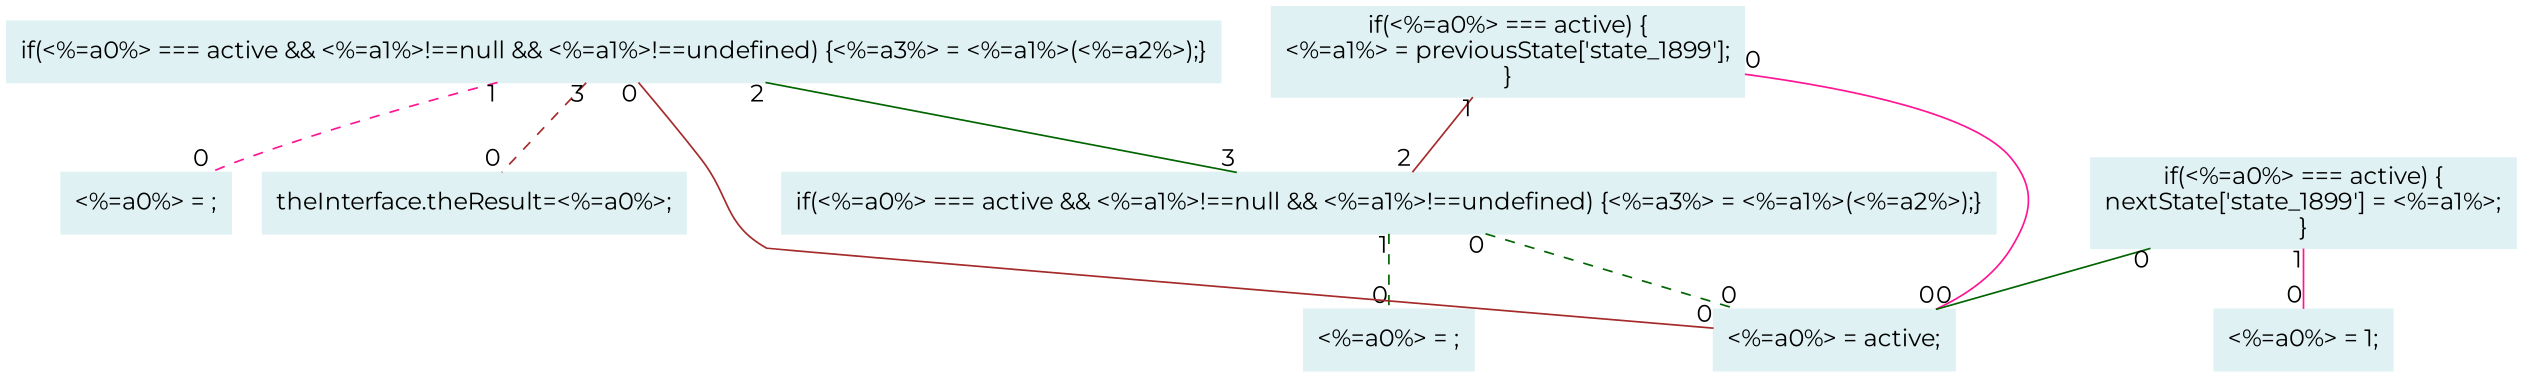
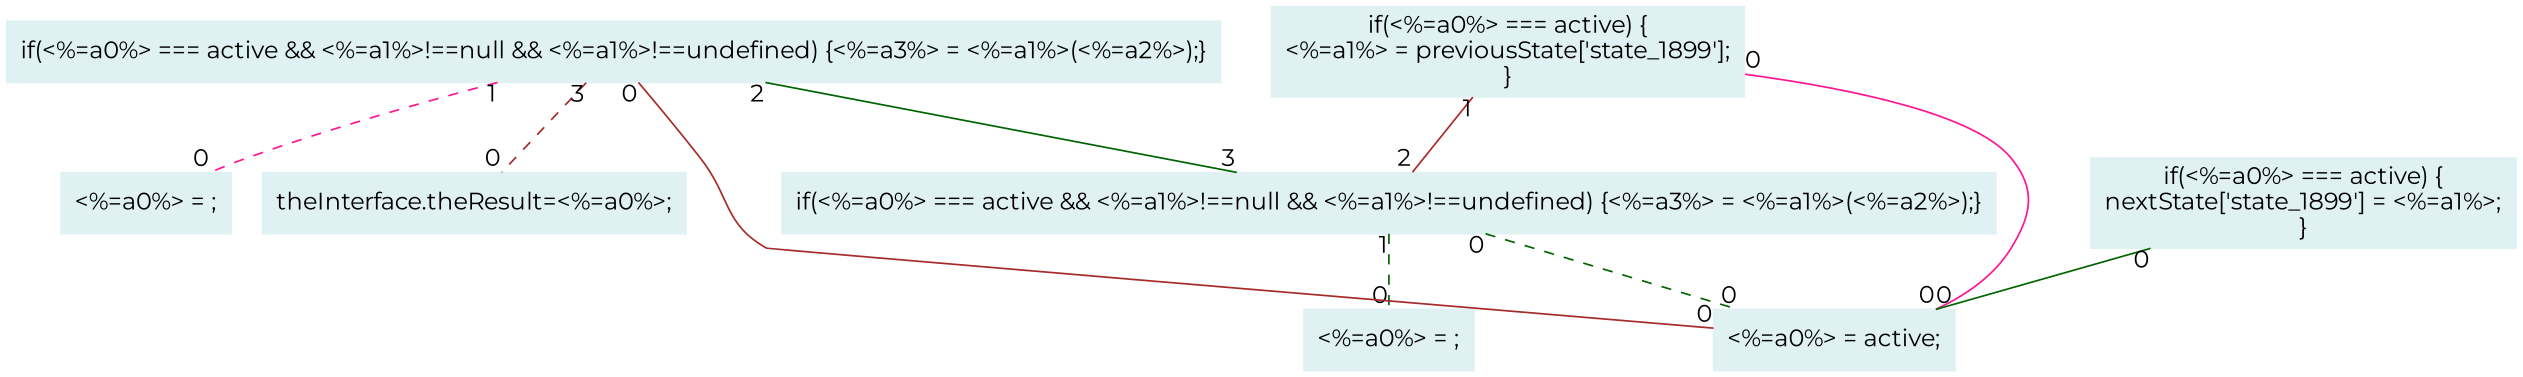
node "<%=a0%> = 1;": removed
